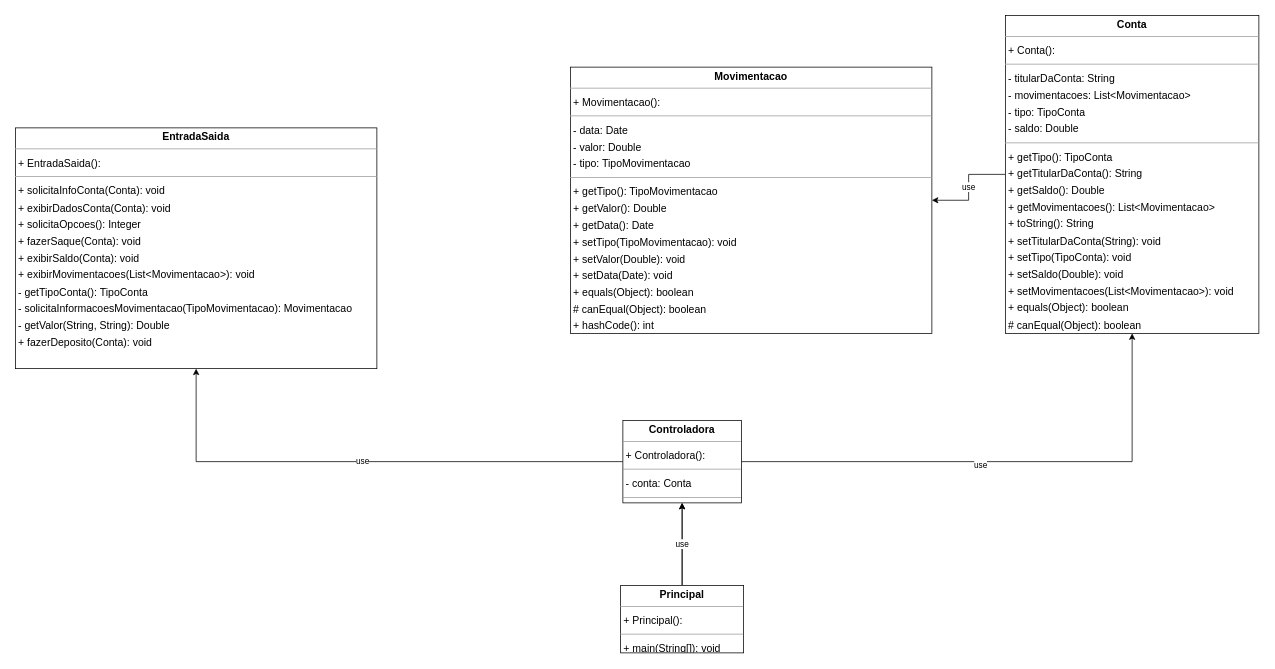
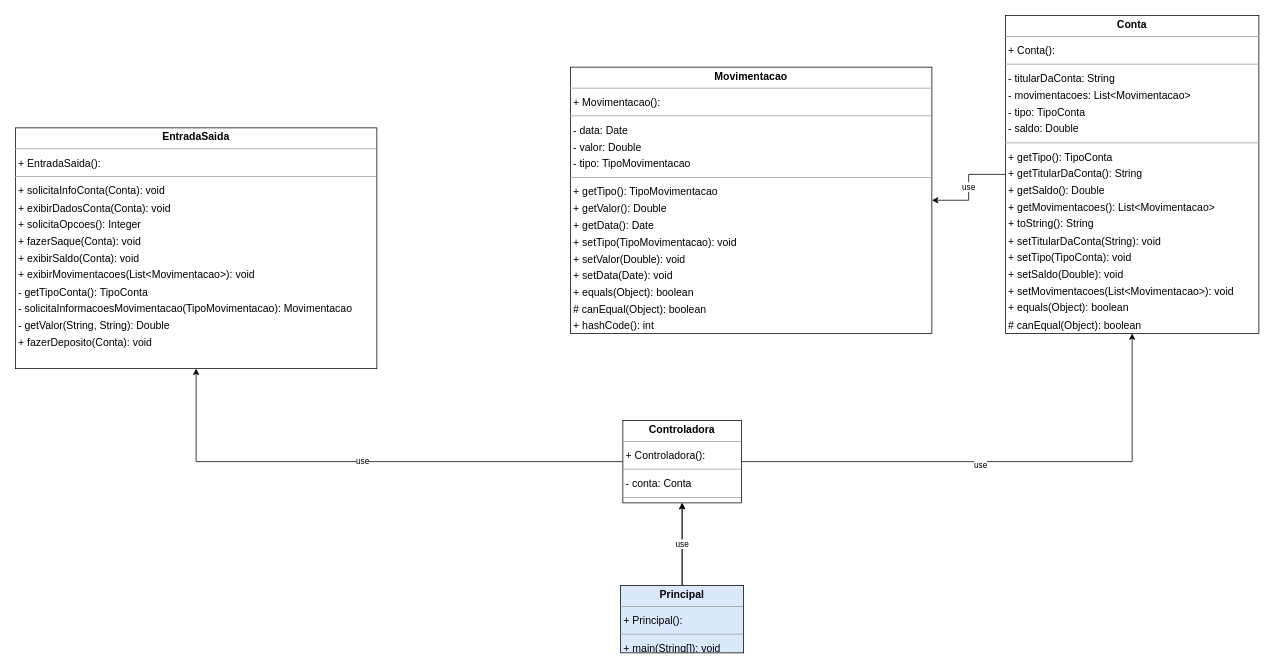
node "Principal + Principal(): + main(String[]): void": fillcolor #ffffff -> #dae8fc
